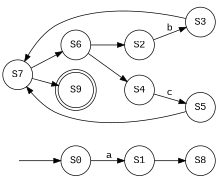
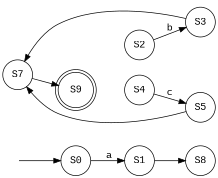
node "S6": removed
